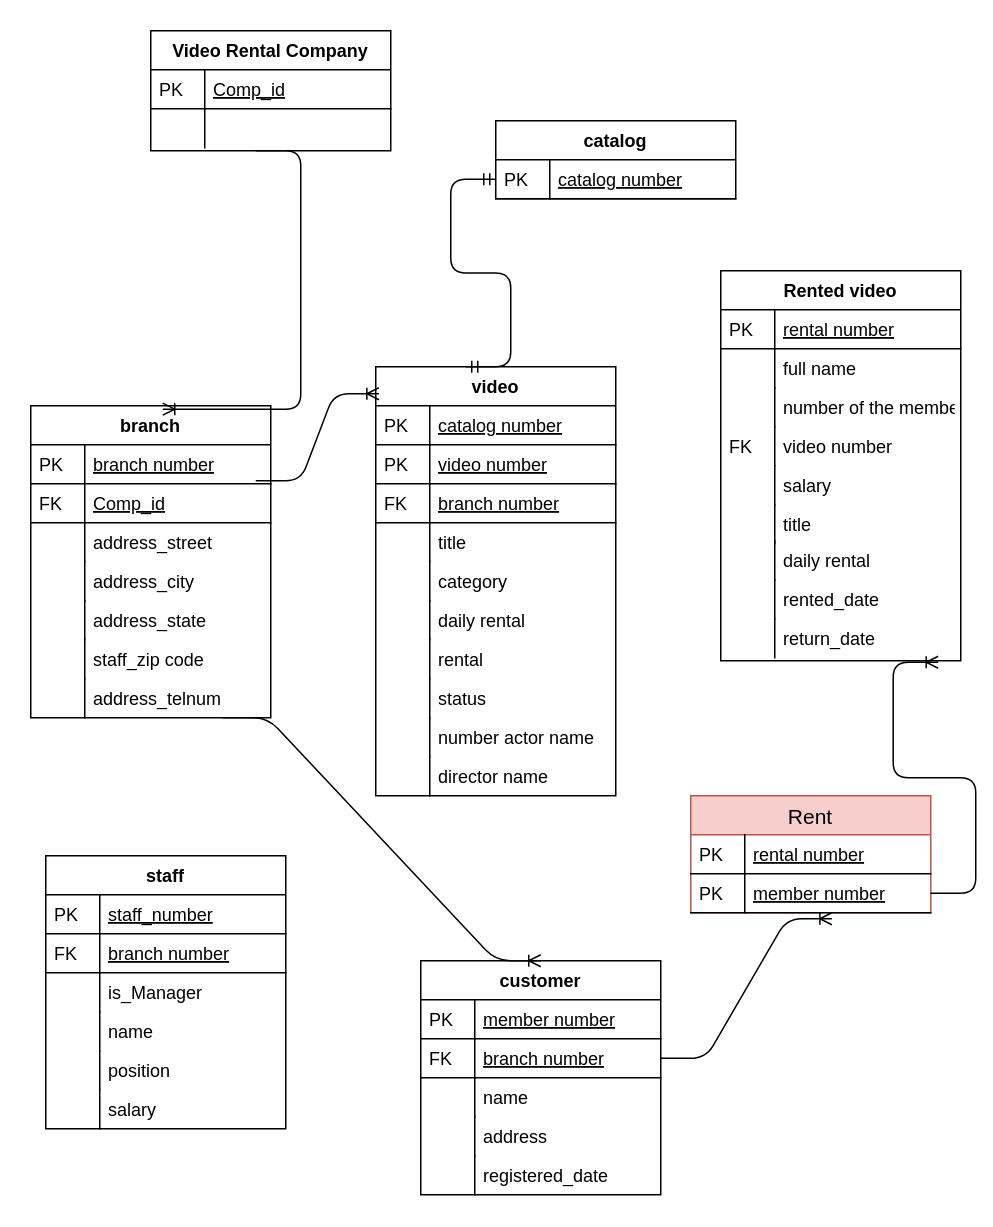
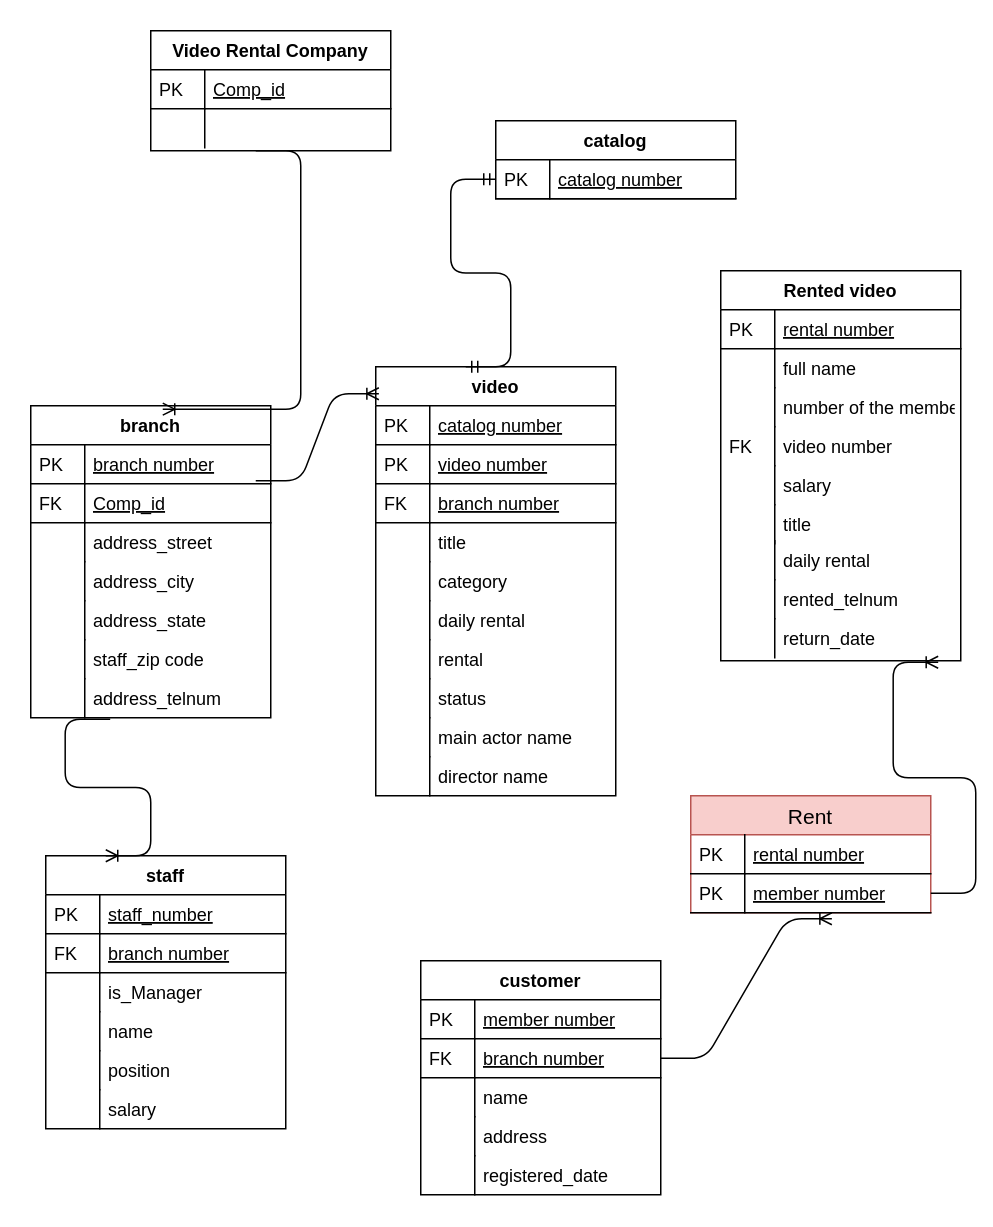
node "rented_date": label "rented_date" -> "rented_telnum"
node "number actor name": label "number actor name" -> "main actor name"
edge "address_telnum" -> "staff": added
edge "address_telnum" -> "customer": removed
